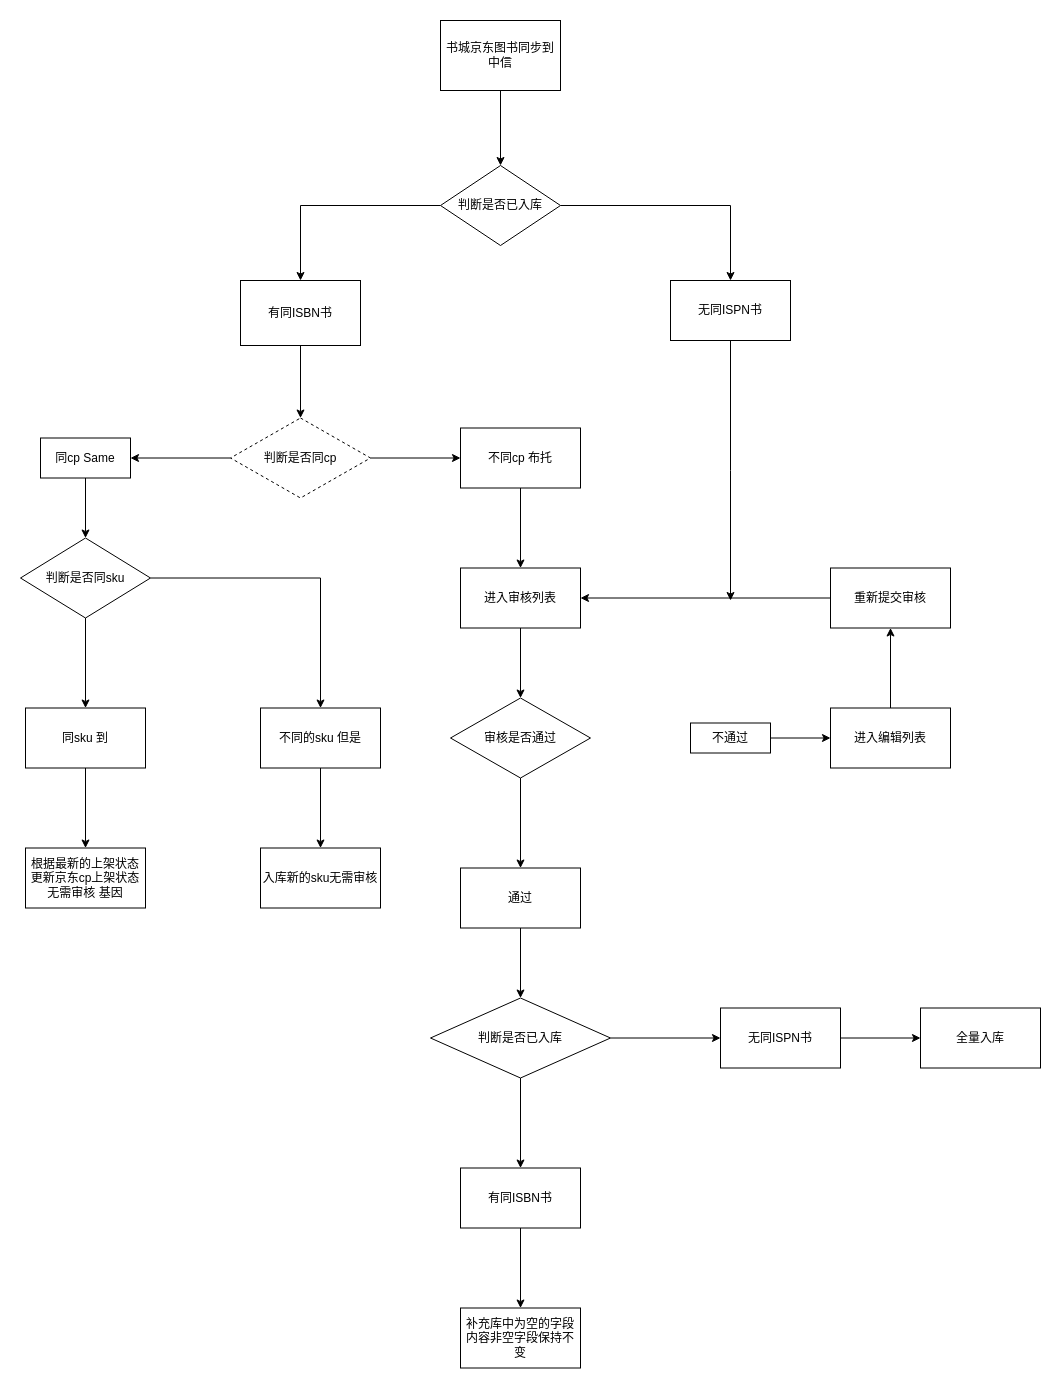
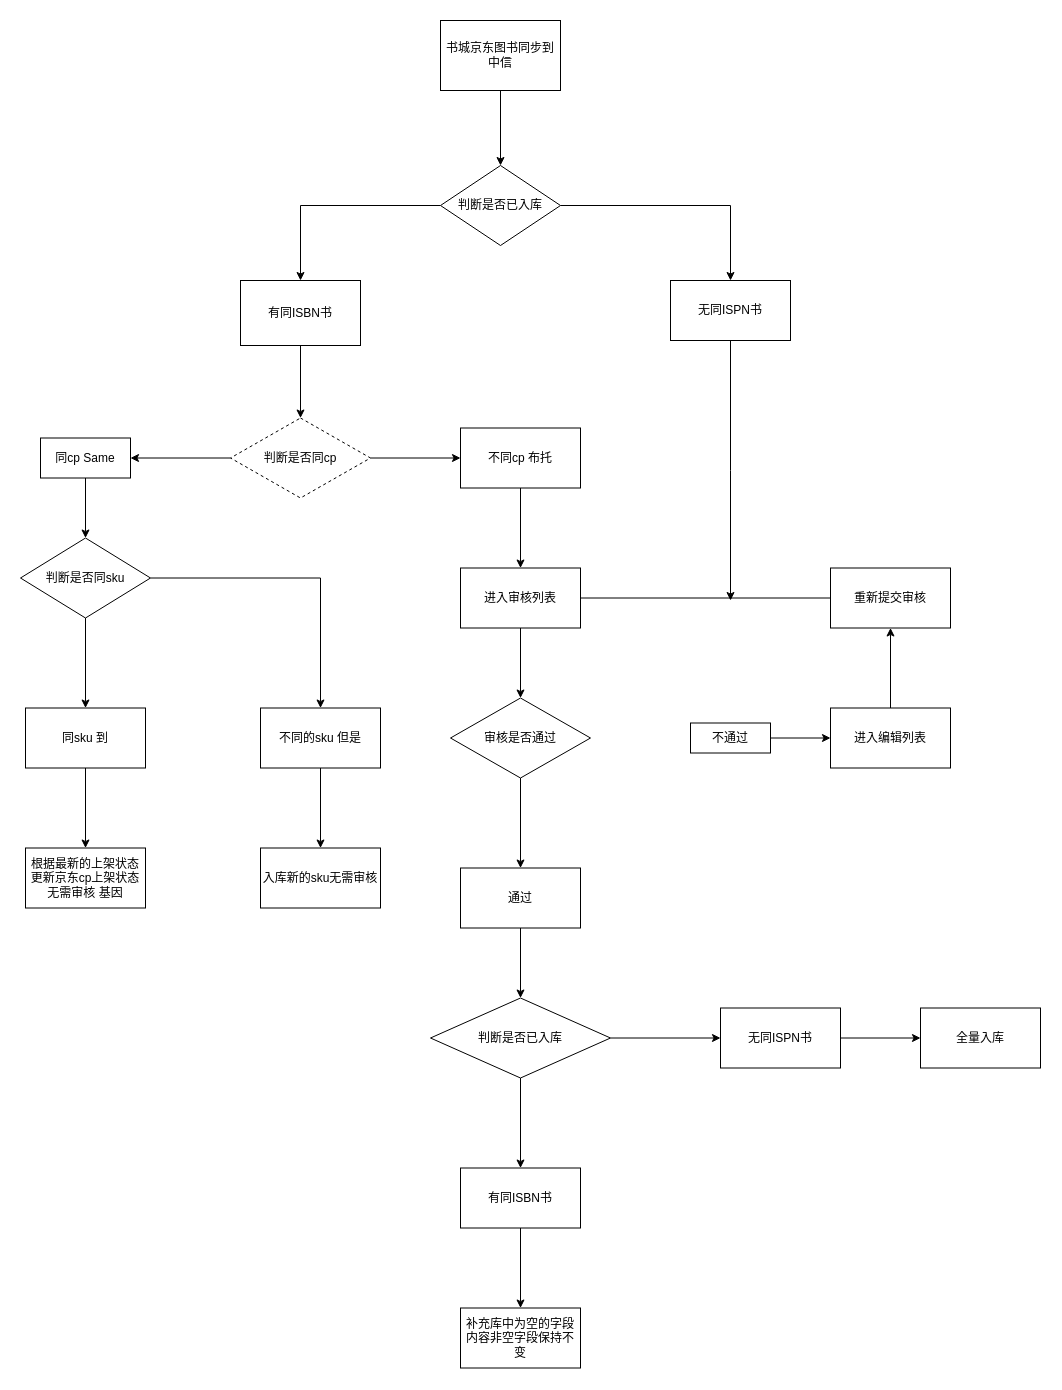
edge "重新提交审核" -> "进入审核列表": arrowhead classic -> none
